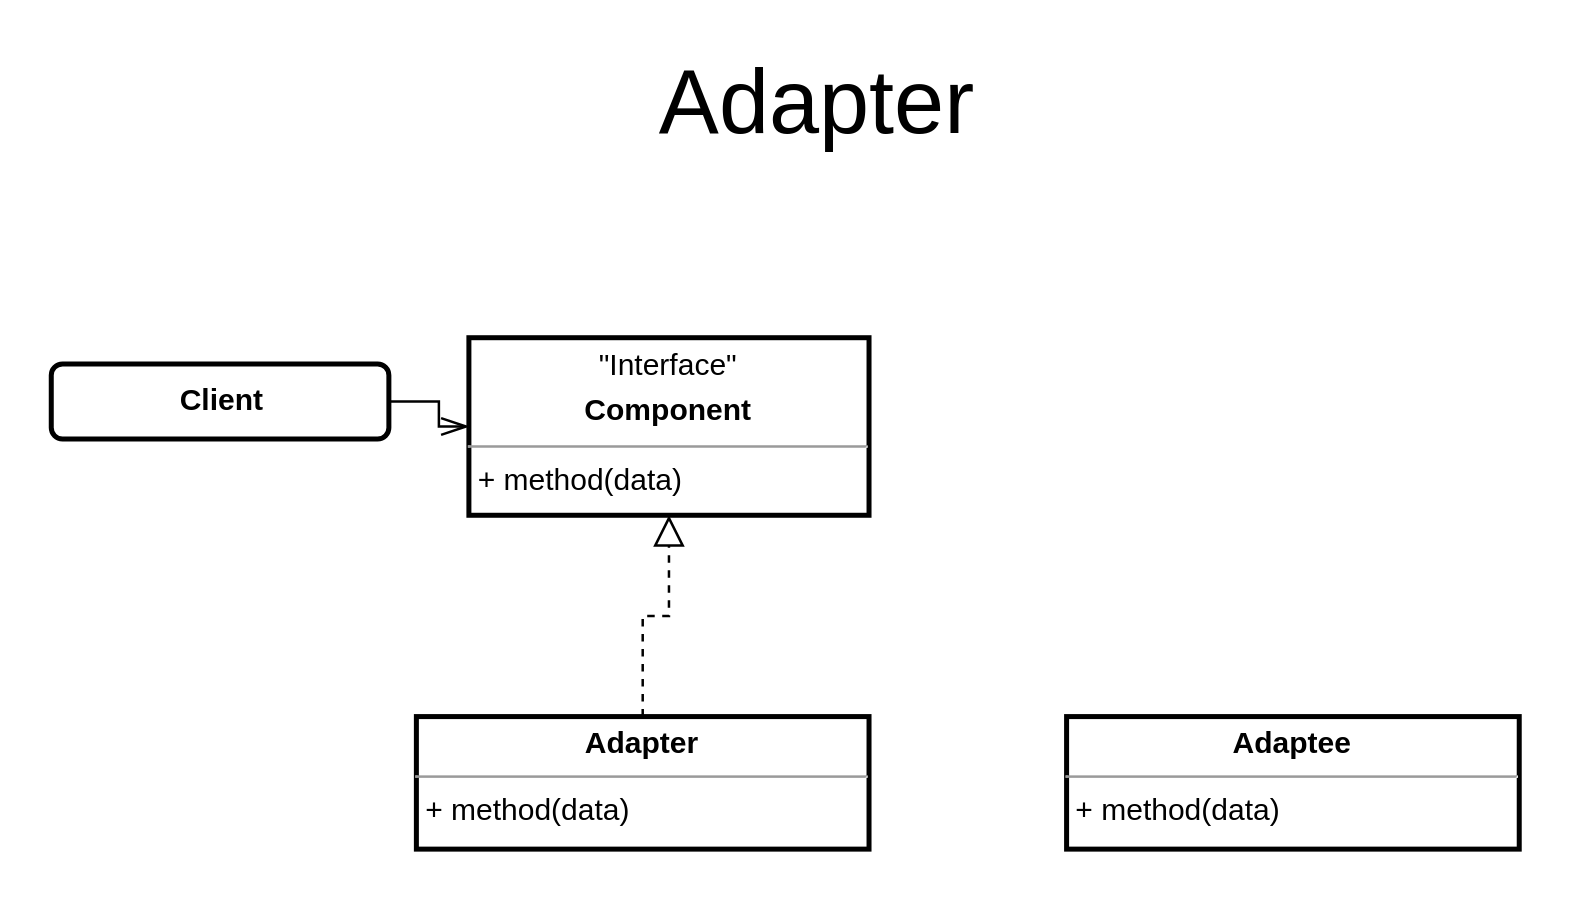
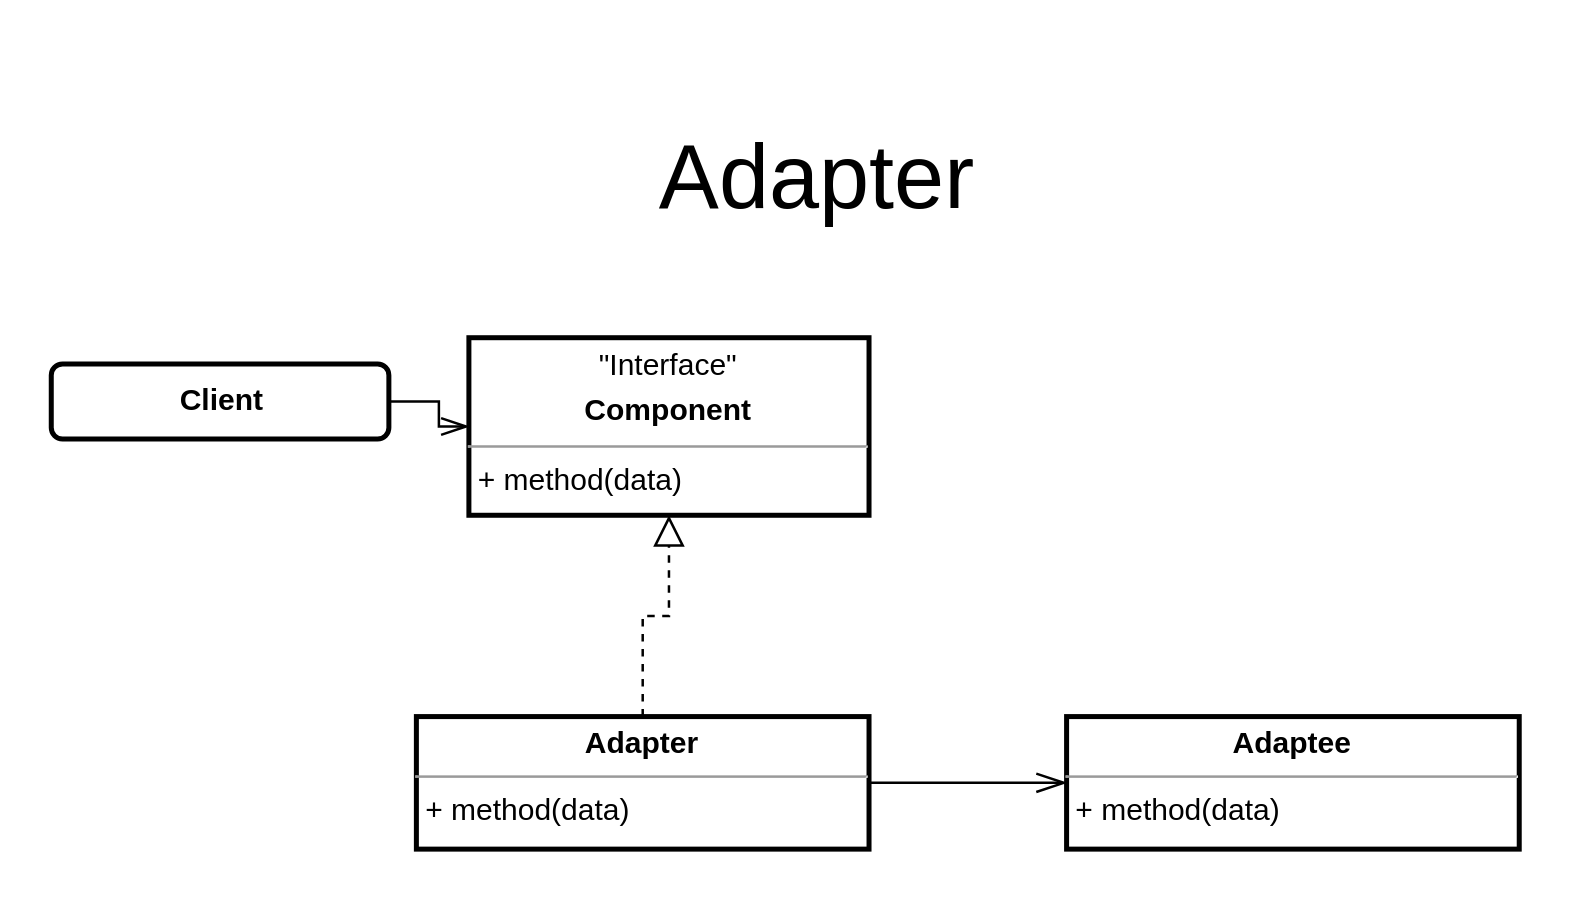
node "Adapter": moved (818, 101) -> (818, 176)
edge "Adapter + method(data)" -> "Adaptee + method(data)": added
